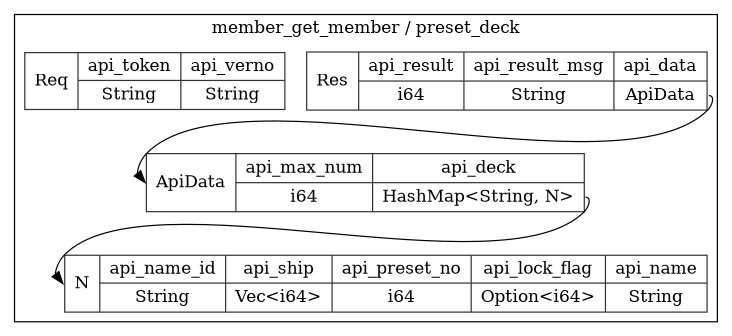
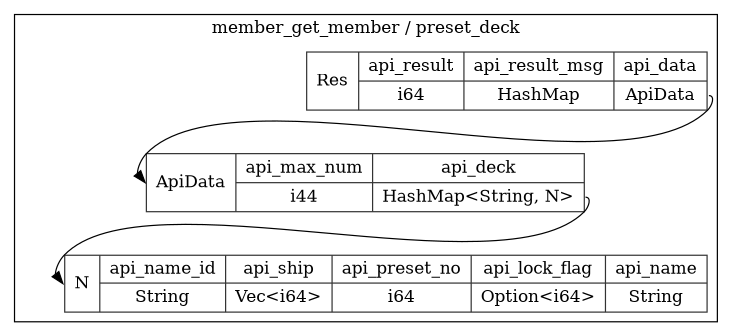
node "Req": removed
node "Res": text "String" -> "HashMap"
node "ApiData": text "i64" -> "i44"
